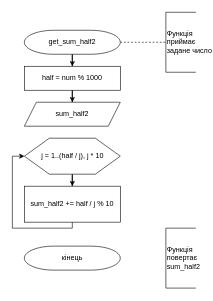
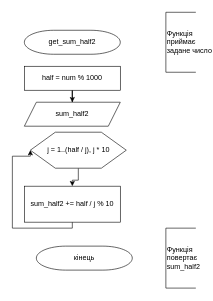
edge "get_sum_half2" -- "Функція приймає задане число": removed
edge "get_sum_half2" -> "half = num % 1000": removed
node "j = 1..(half / j), j * 10": moved (72, 156) -> (78, 150)
node "кінець": moved (72, 258) -> (84, 258)
